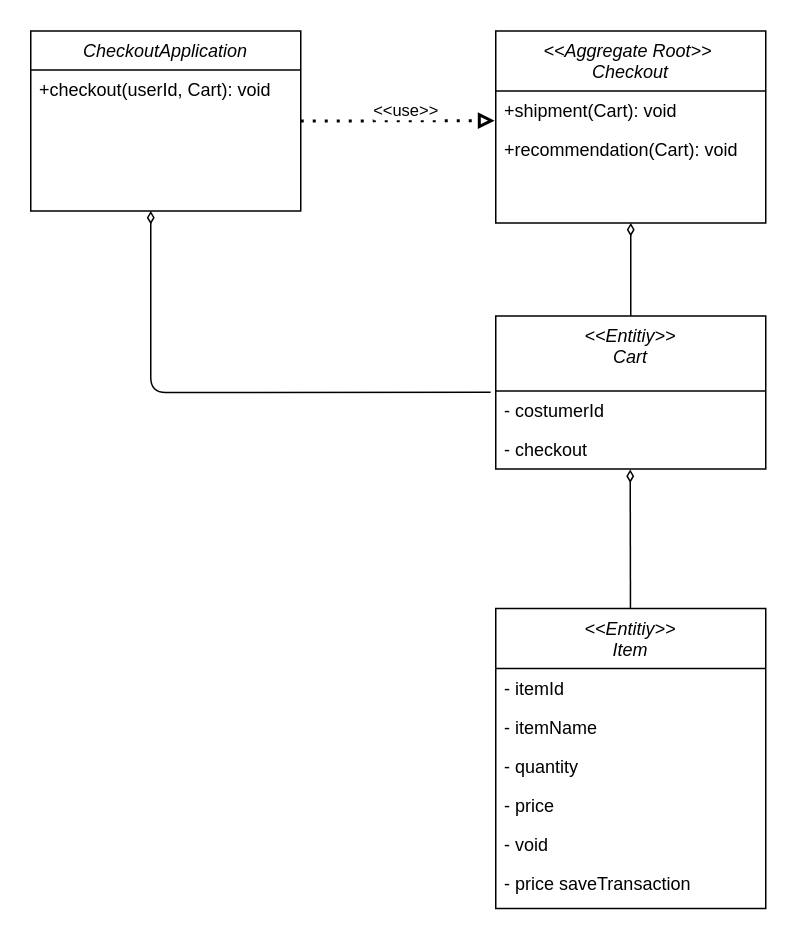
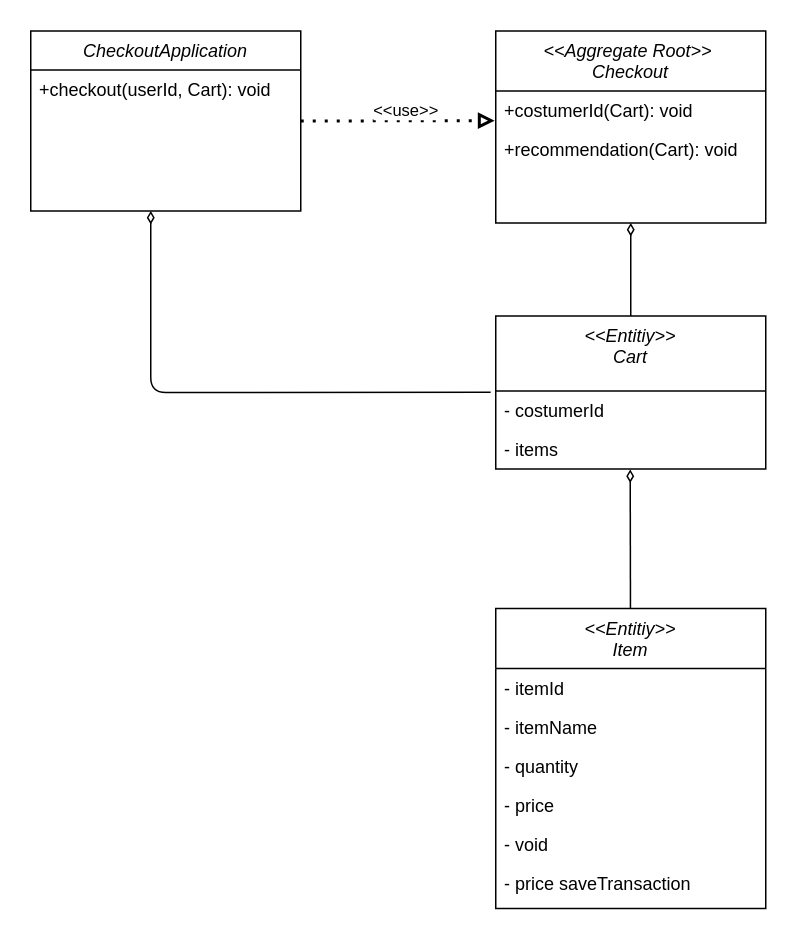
node "+shipment(Cart): void": label "+shipment(Cart): void" -> "+costumerId(Cart): void"
node "- checkout": label "- checkout" -> "- items"
